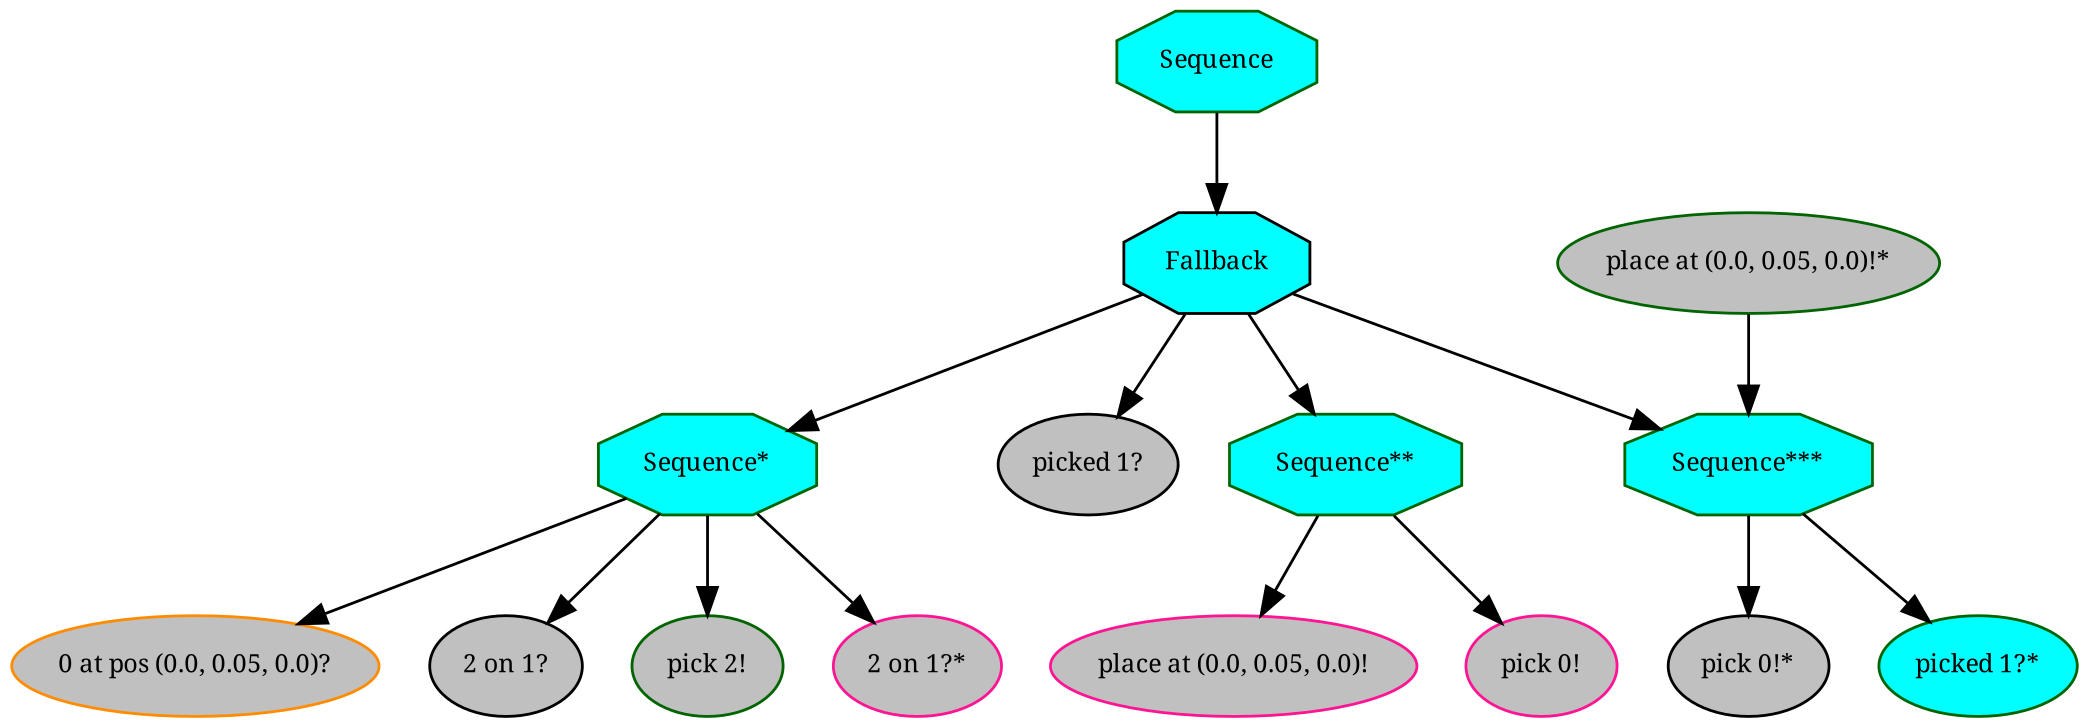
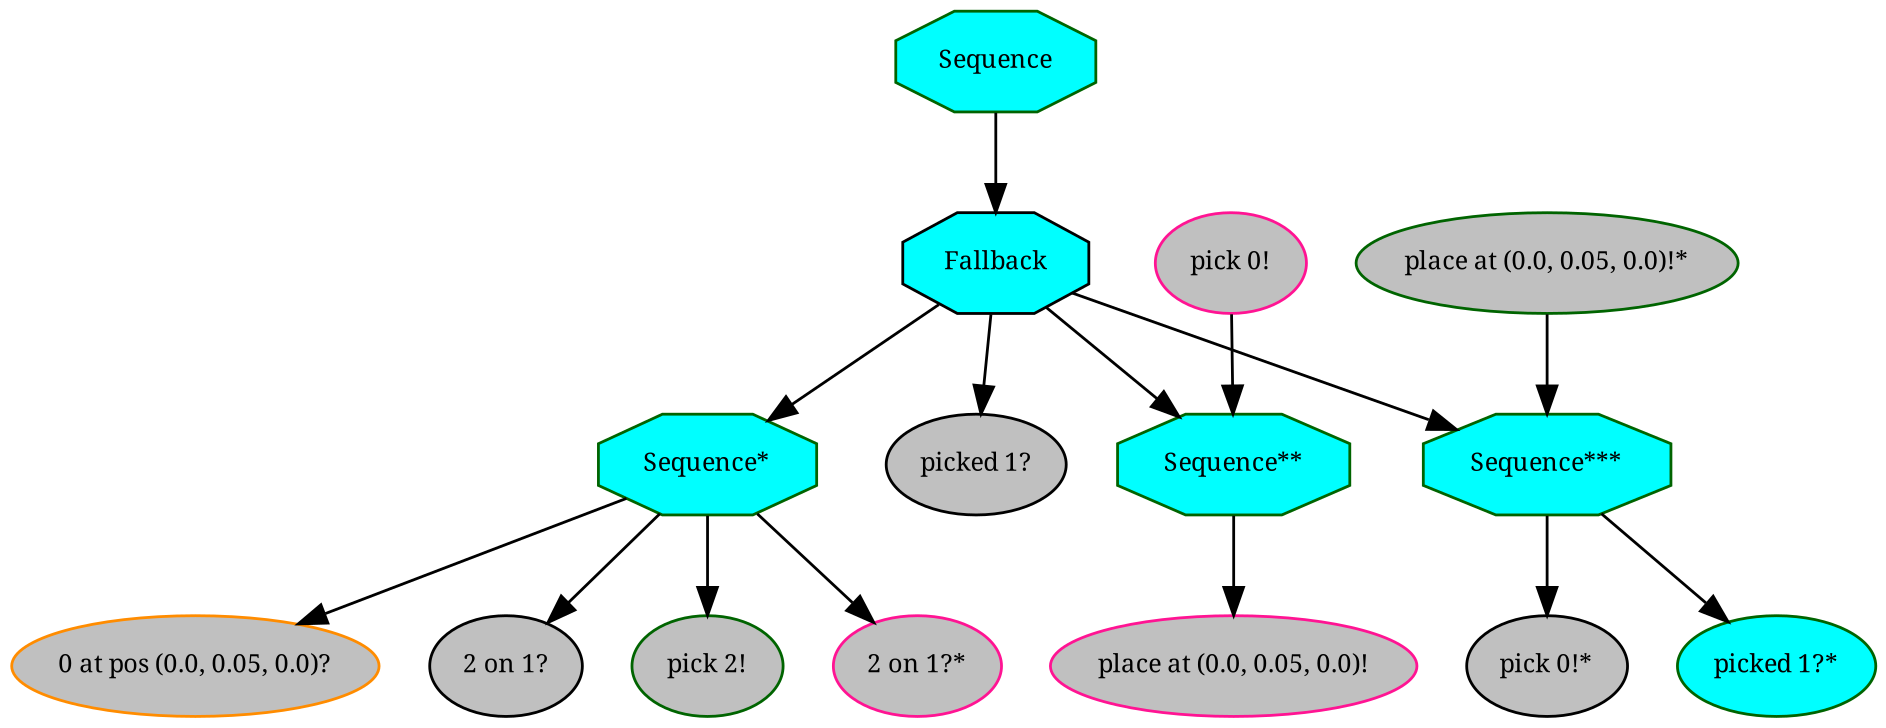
edge "Sequence**" -> "pick 0!": reversed
